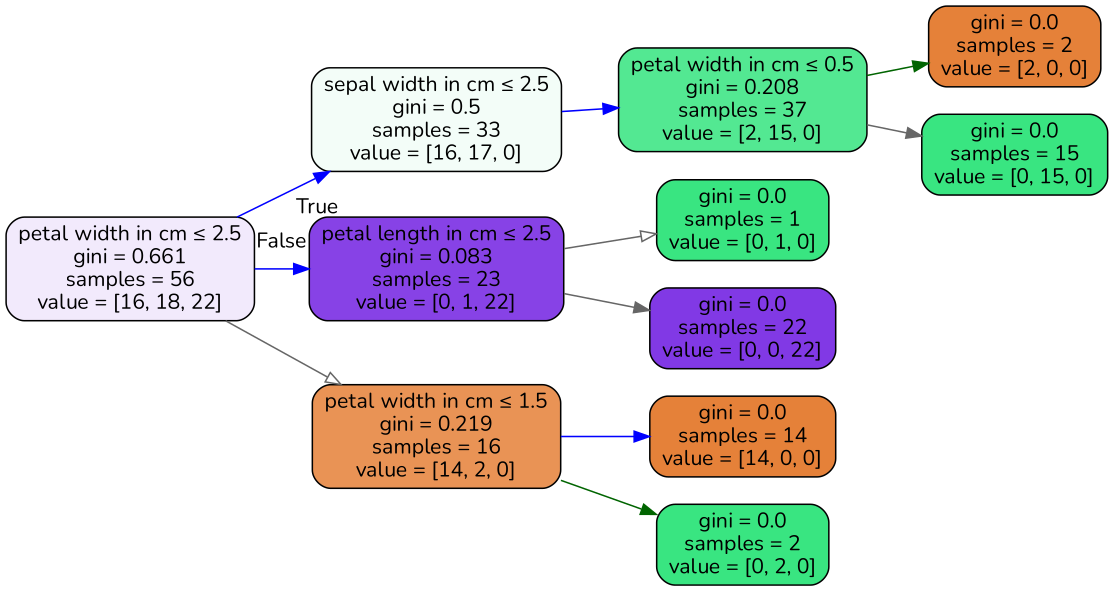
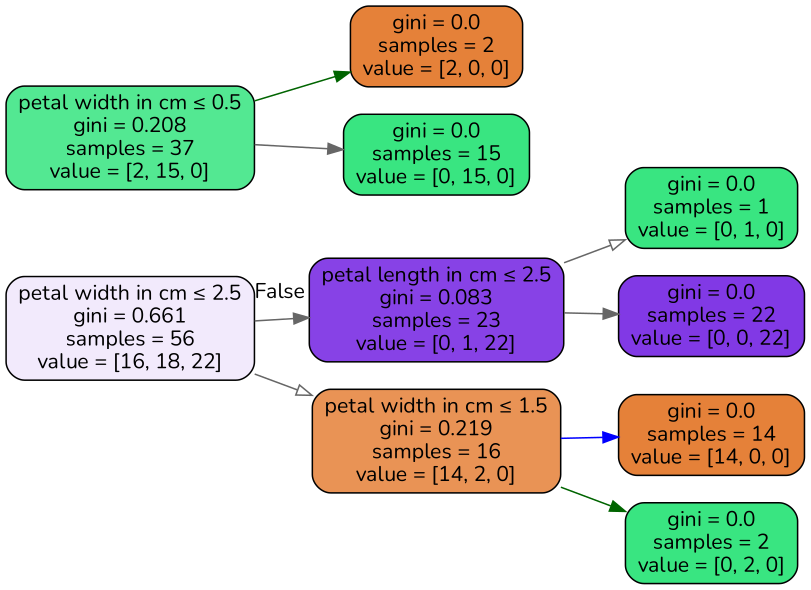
node "sepal width in cm ≤ 2.5": removed
edge "petal width in cm ≤ 2.5" -> "petal length in cm ≤ 2.5": color blue -> gray40
